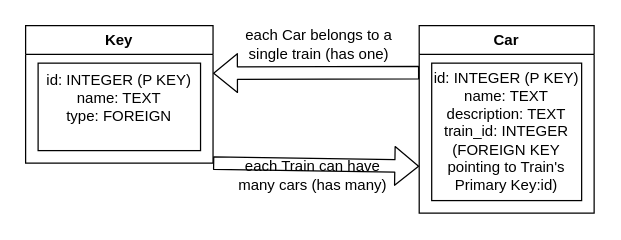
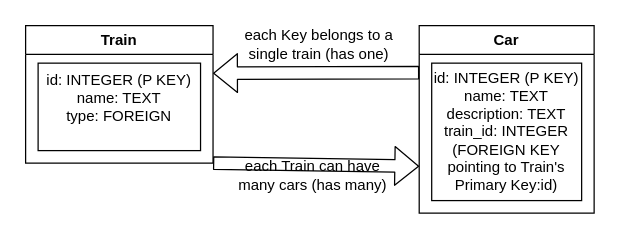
node "Key": label "Key" -> "Train"
node "each Car belongs to a single train (has one)": label "each Car belongs to a single train (has one)" -> "each Key belongs to a single train (has one)"
